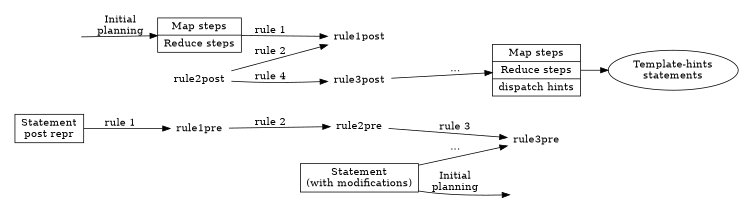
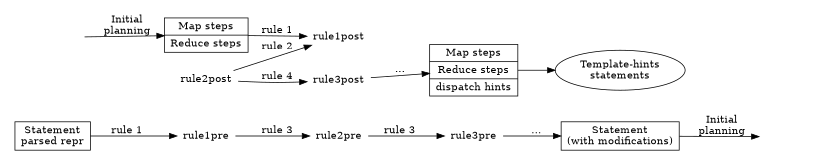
edge "rule1pre" -> "rule2pre": label "rule 2" -> "rule 3"
node "Statement post repr": label "Statement post repr" -> "Statement parsed repr"
edge "Statement (with modifications)" -> "rule3pre": reversed
